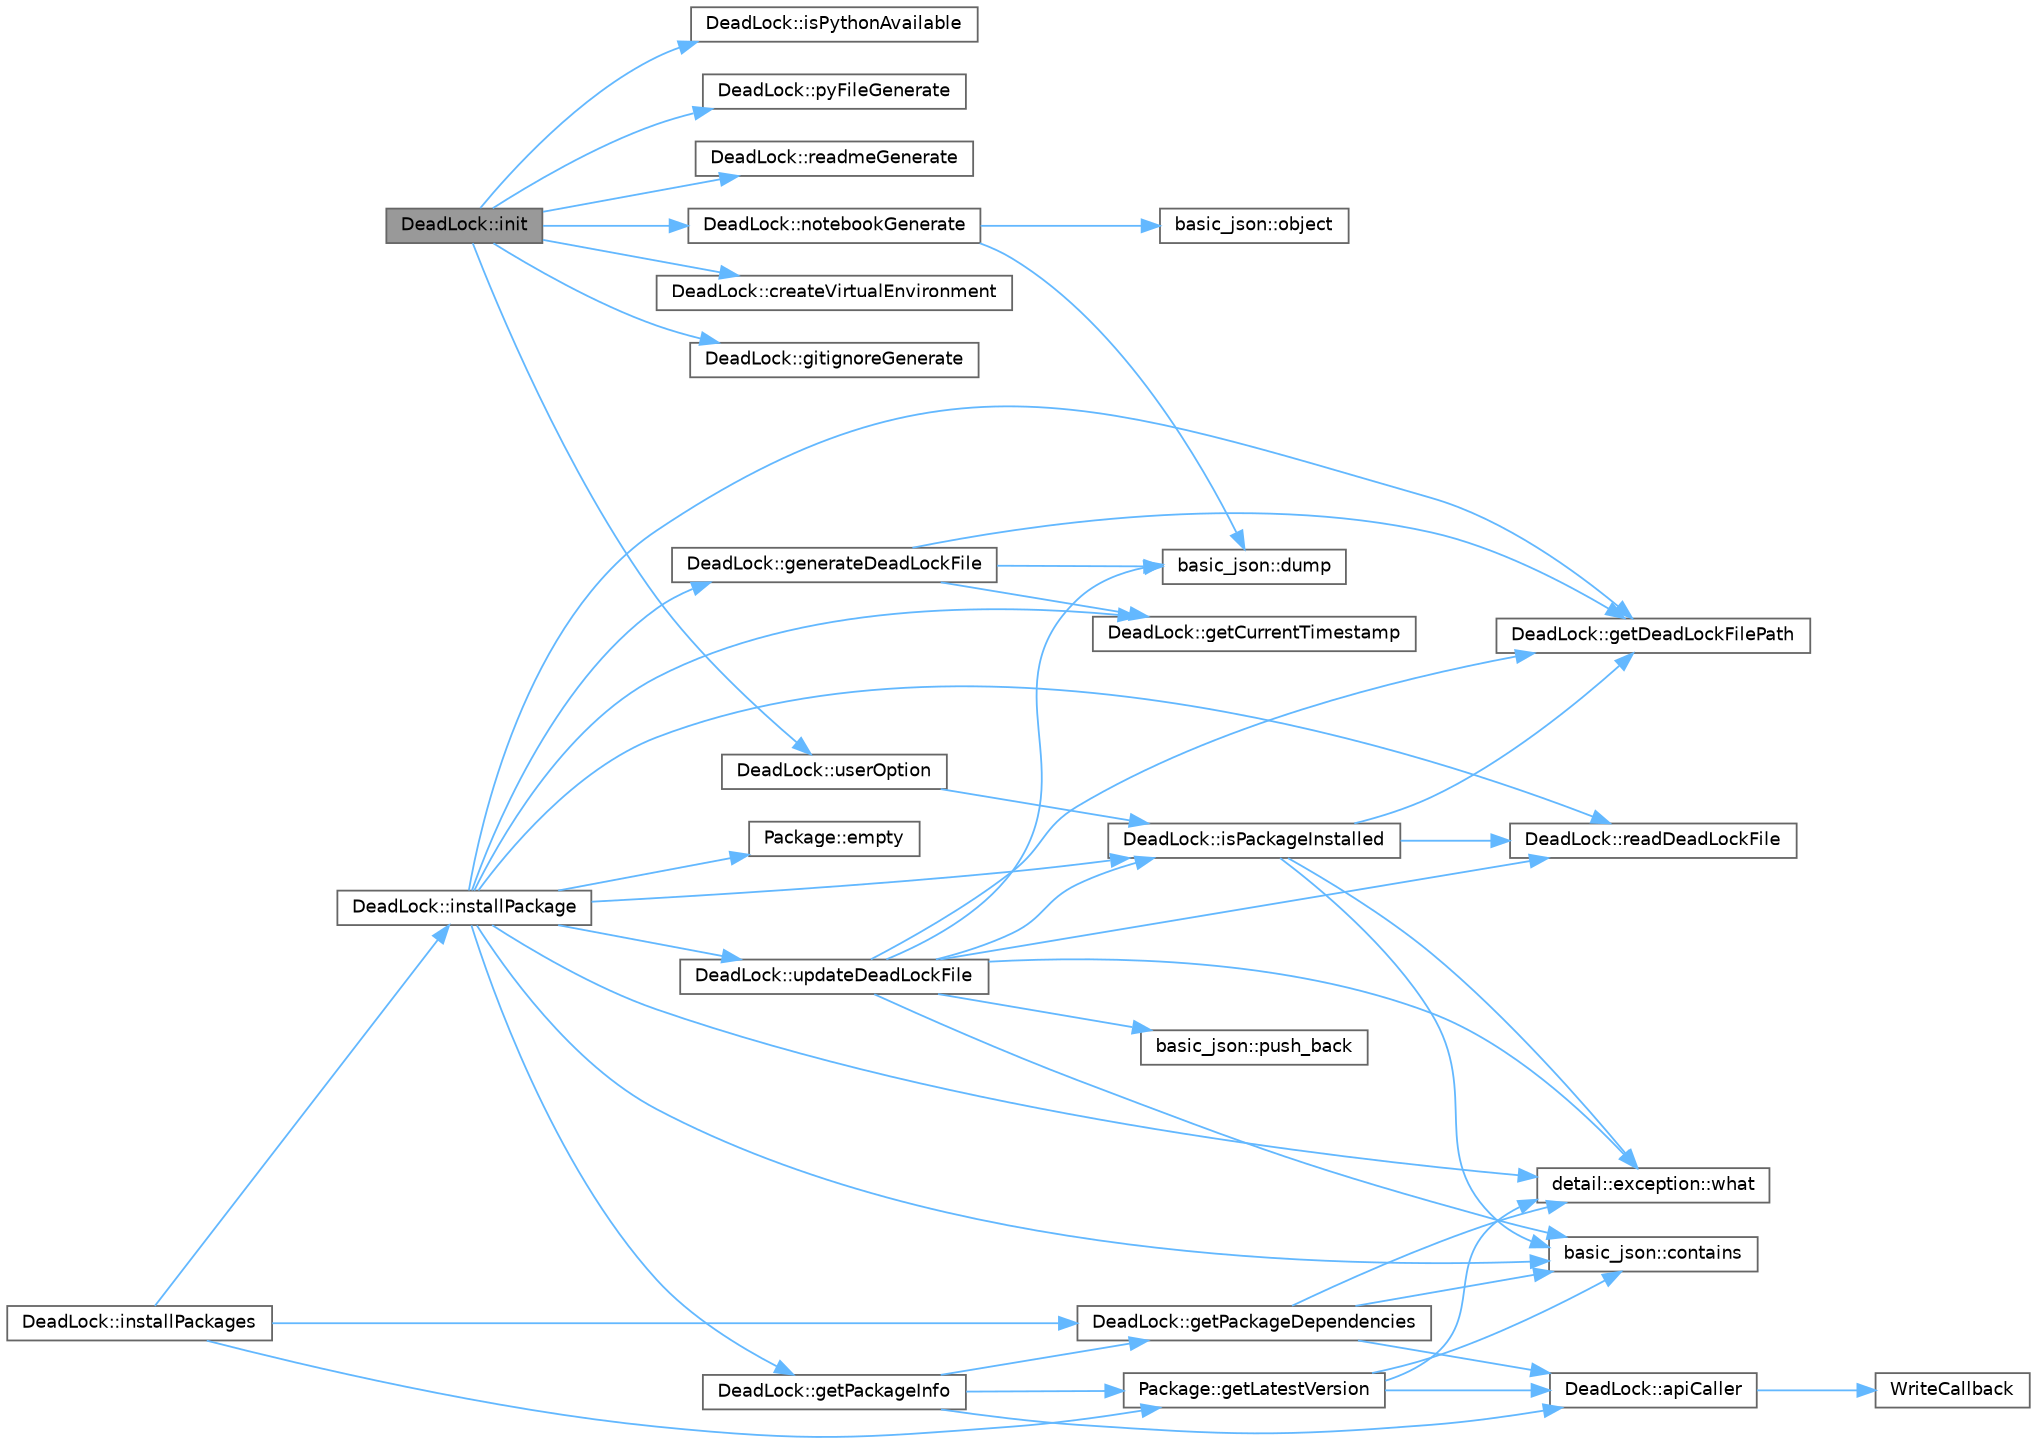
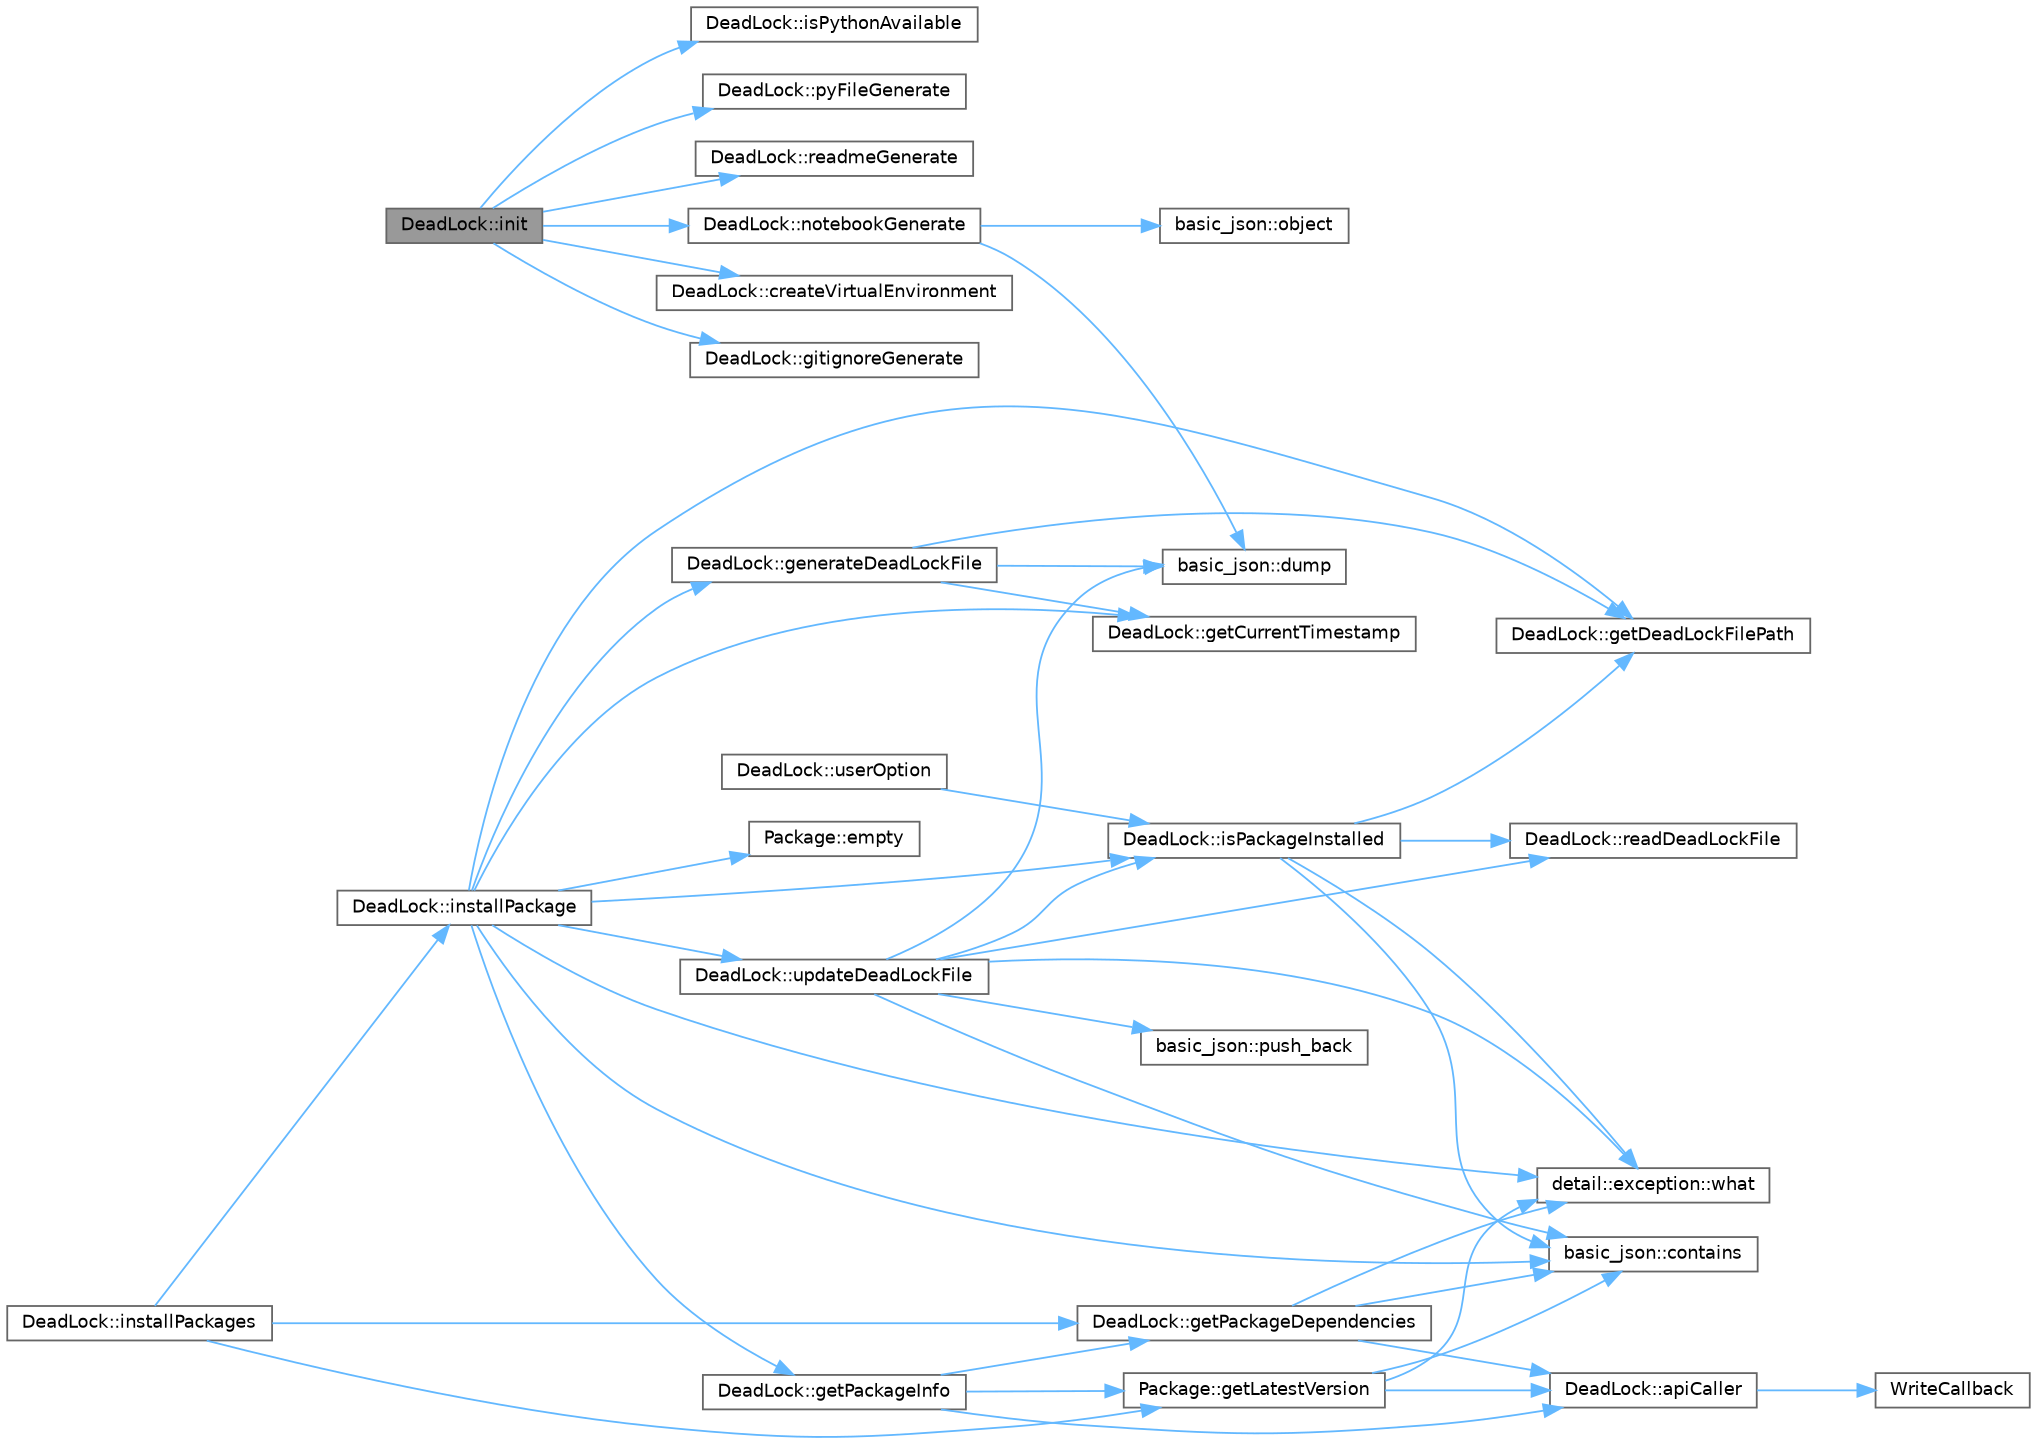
edge "DeadLock::init" -> "DeadLock::userOption": removed
edge "DeadLock::installPackage" -> "DeadLock::readDeadLockFile": removed
edge "DeadLock::updateDeadLockFile" -> "DeadLock::getDeadLockFilePath": removed
